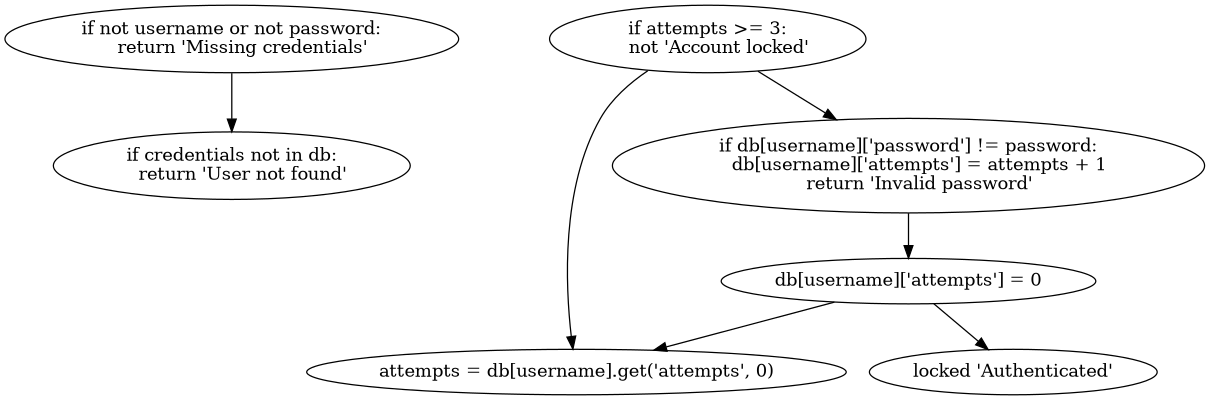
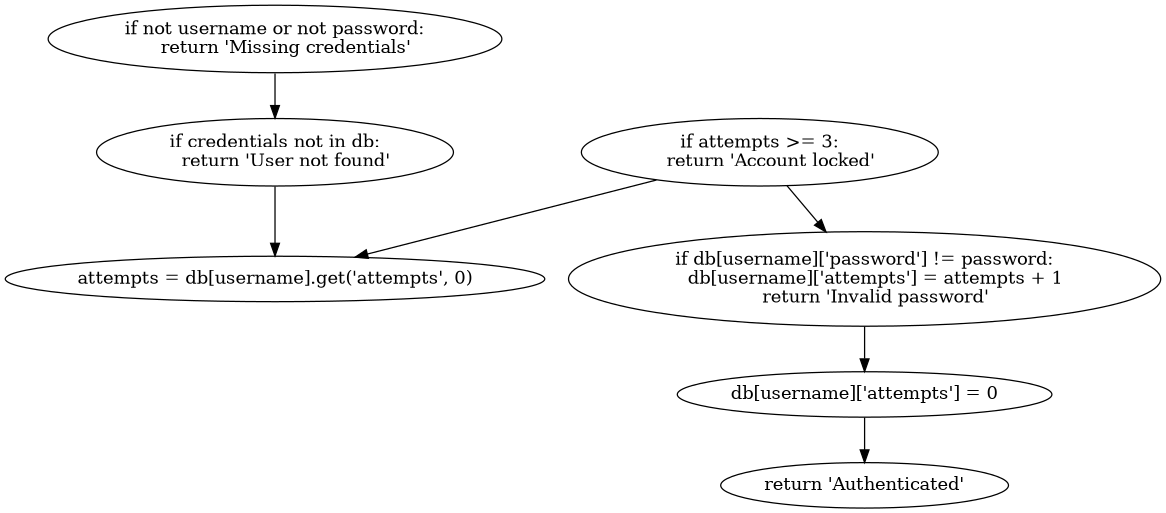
node "if attempts >= 3: not 'Account locked'": label "if attempts >= 3: not 'Account locked'" -> "if attempts >= 3: return 'Account locked'"
edge "db[username]['attempts'] = 0" -> "attempts = db[username].get('attempts', 0)": now "if credentials not in db: return 'User not found'" -> "attempts = db[username].get('attempts', 0)"
node "locked 'Authenticated'": label "locked 'Authenticated'" -> "return 'Authenticated'"
